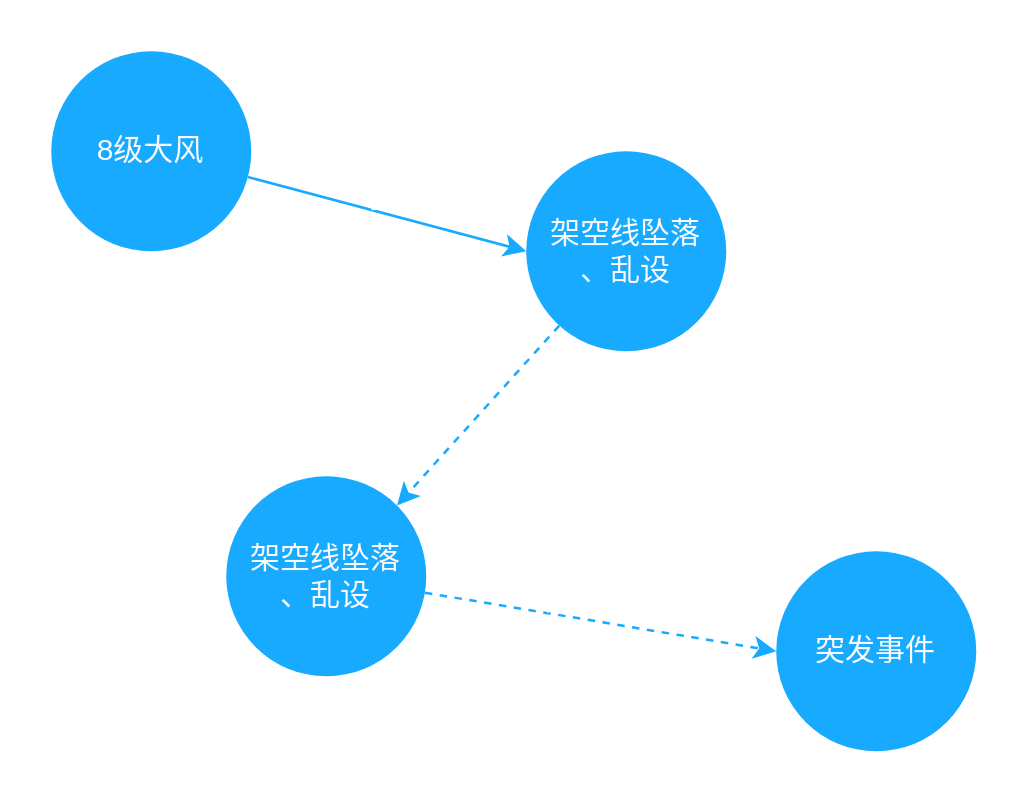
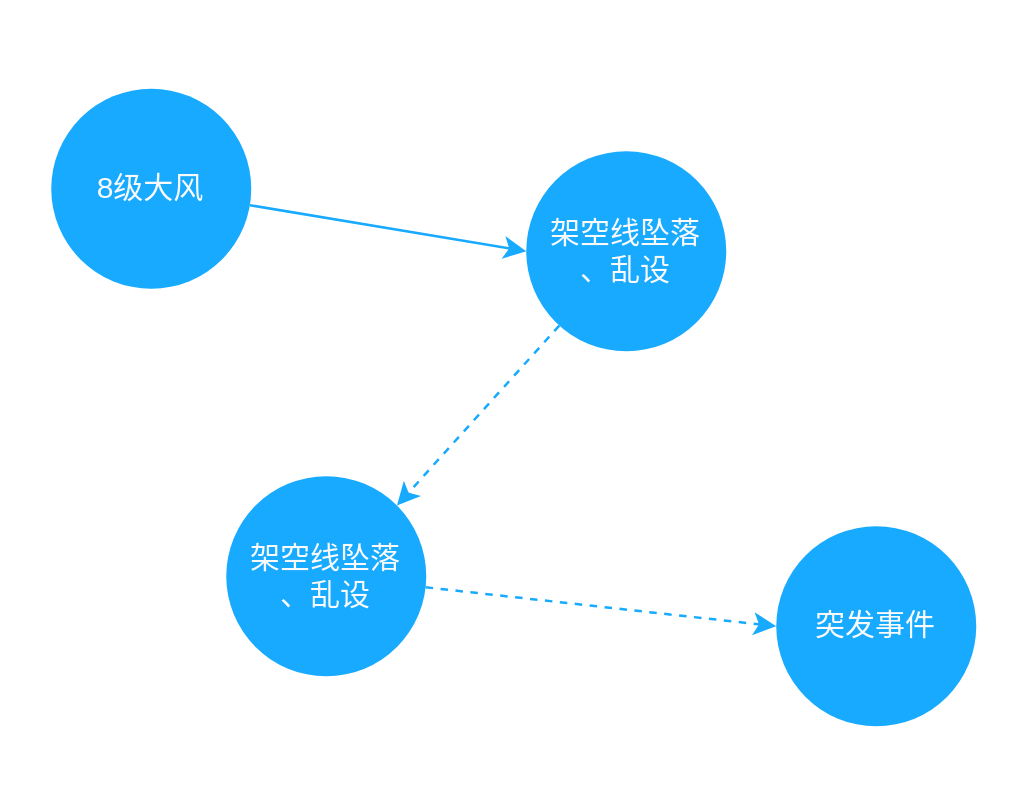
node "8级大风": moved (151, 151) -> (151, 189)
node "所属大类": removed
node "突发事件": moved (876, 651) -> (876, 626)
